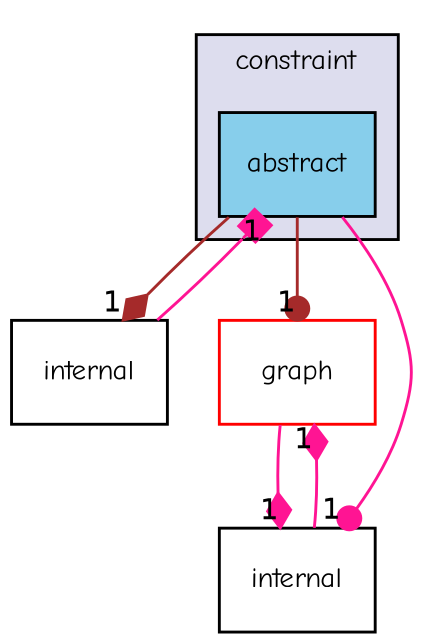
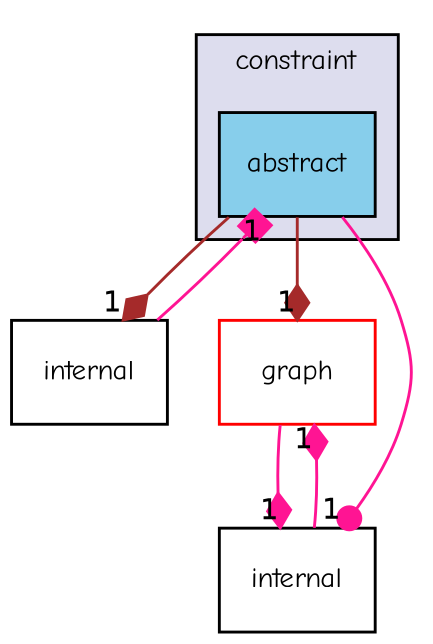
edge "abstract" -> "graph": arrowhead dot -> diamond
